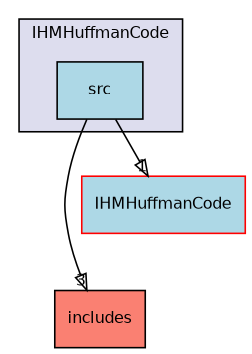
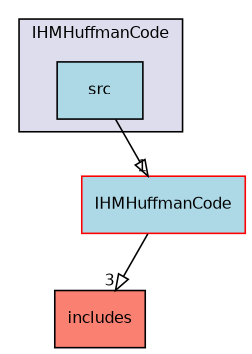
edge "src" -> "includes": now "IHMHuffmanCode" -> "includes"
